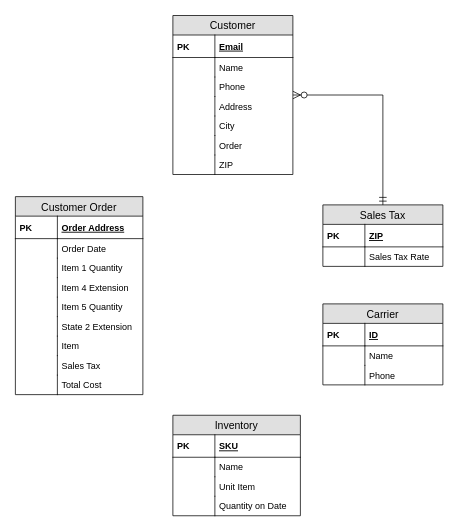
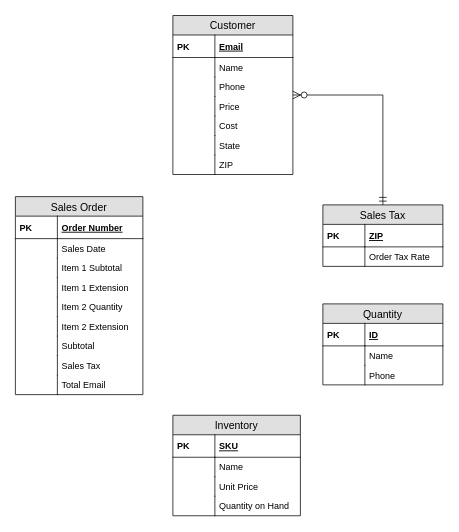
node "Address": label "Address" -> "Price"
node "City": label "City" -> "Cost"
node "Order": label "Order" -> "State"
node "Customer Order": label "Customer Order" -> "Sales Order"
node "Order Address": label "Order Address" -> "Order Number"
node "Order Date": label "Order Date" -> "Sales Date"
node "Sales Tax Rate": label "Sales Tax Rate" -> "Order Tax Rate"
node "Item 1 Quantity": label "Item 1 Quantity" -> "Item 1 Subtotal"
node "Item 4 Extension": label "Item 4 Extension" -> "Item 1 Extension"
node "Item 5 Quantity": label "Item 5 Quantity" -> "Item 2 Quantity"
node "Carrier": label "Carrier" -> "Quantity"
node "State 2 Extension": label "State 2 Extension" -> "Item 2 Extension"
node "Item": label "Item" -> "Subtotal"
node "Total Cost": label "Total Cost" -> "Total Email"
node "Unit Item": label "Unit Item" -> "Unit Price"
node "Quantity on Date": label "Quantity on Date" -> "Quantity on Hand"
